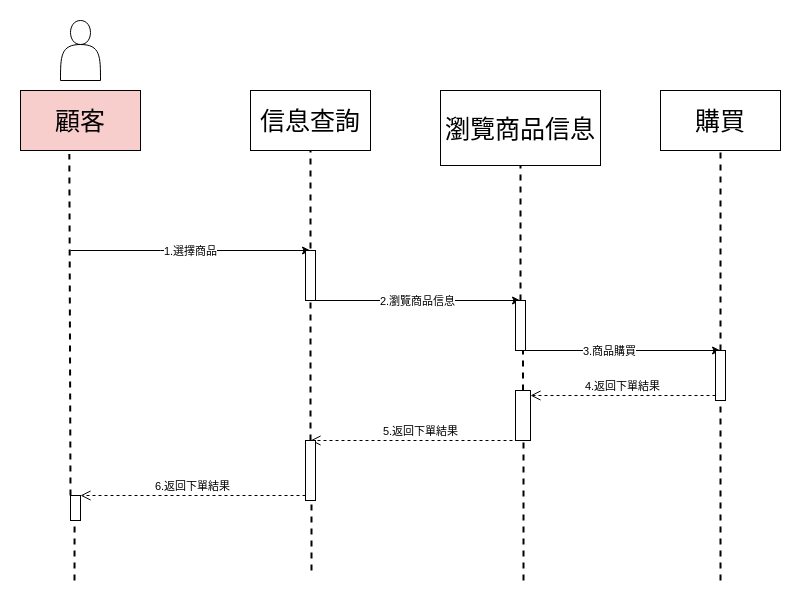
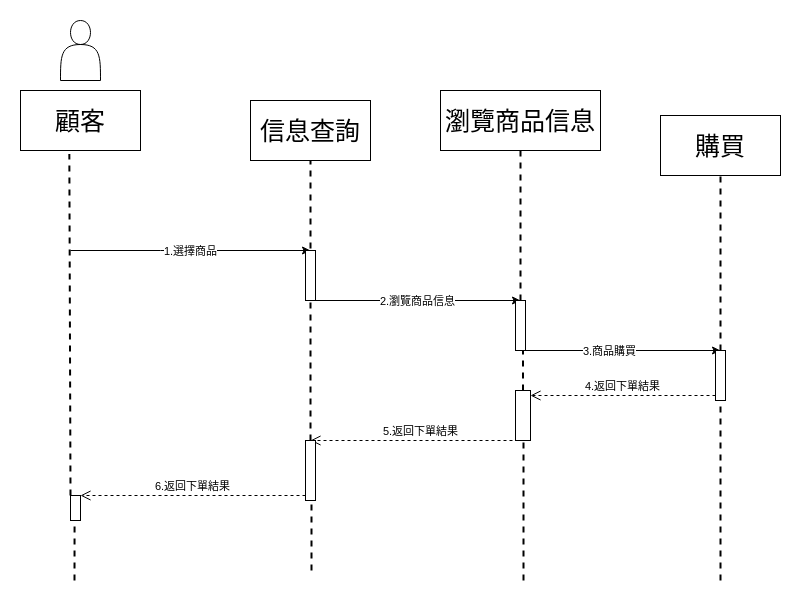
node "顧客": fillcolor #f8cecc -> #ffffff
node "信息查詢": moved (311, 121) -> (311, 131)
node "購買": moved (721, 121) -> (721, 146)
node "瀏覽商品信息": size 160x75 -> 160x60
